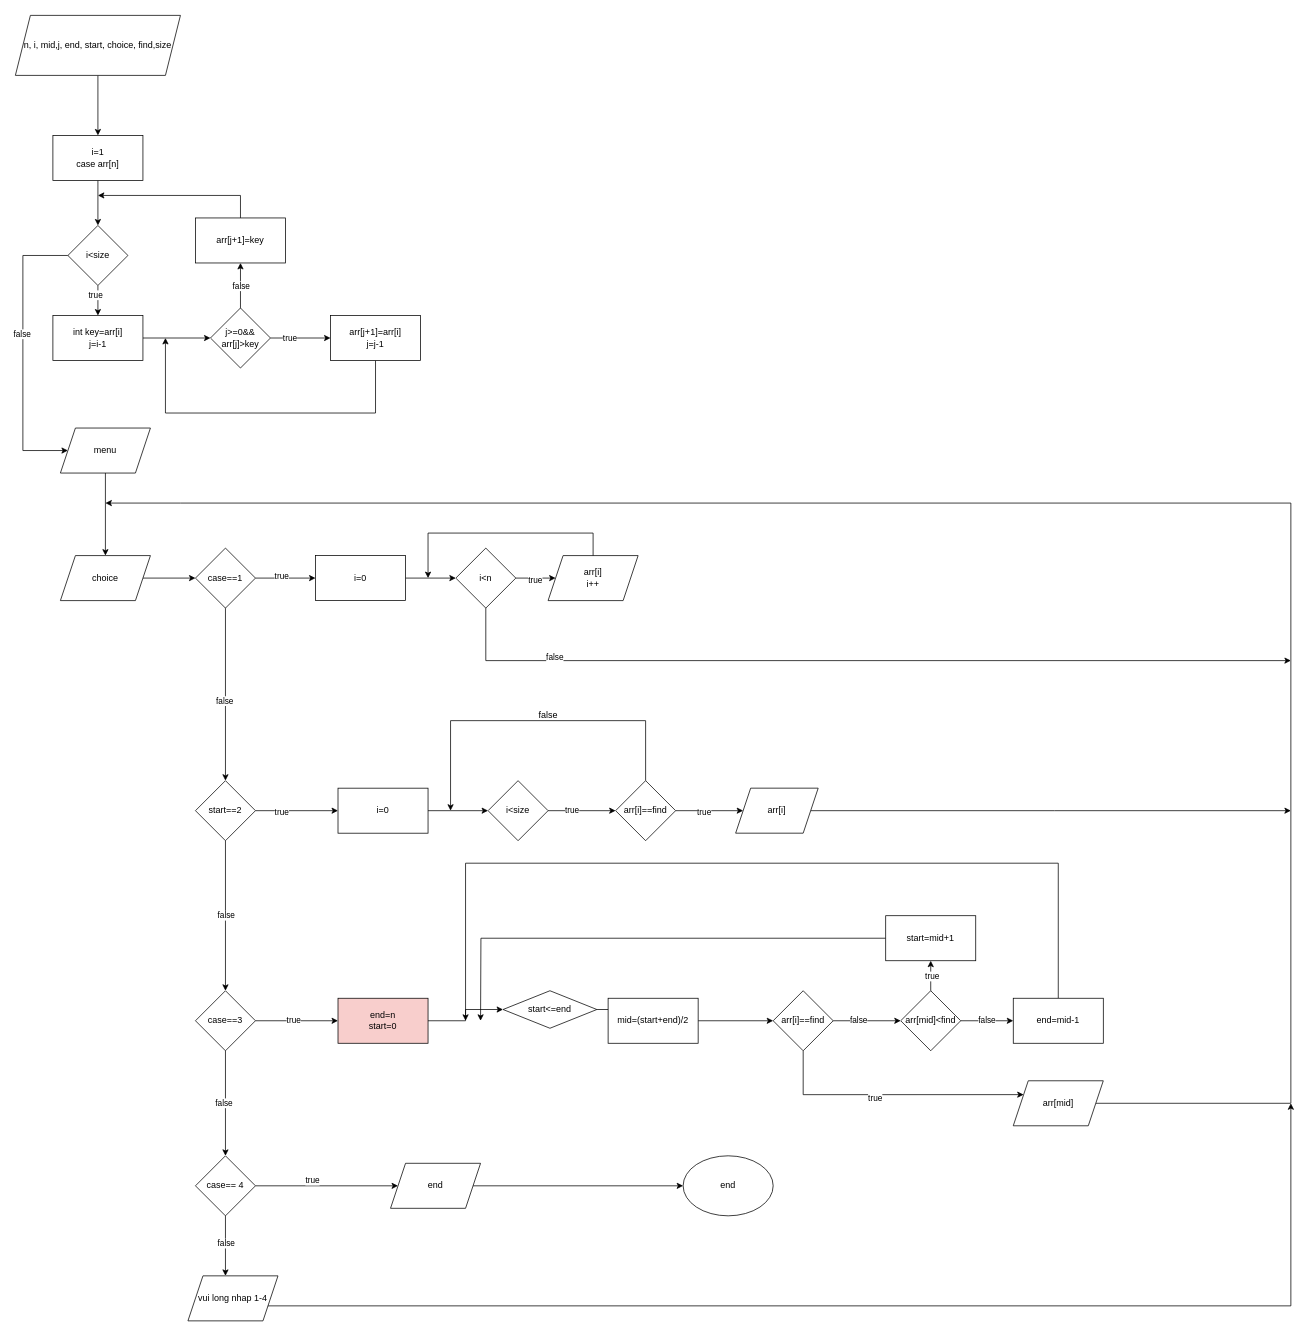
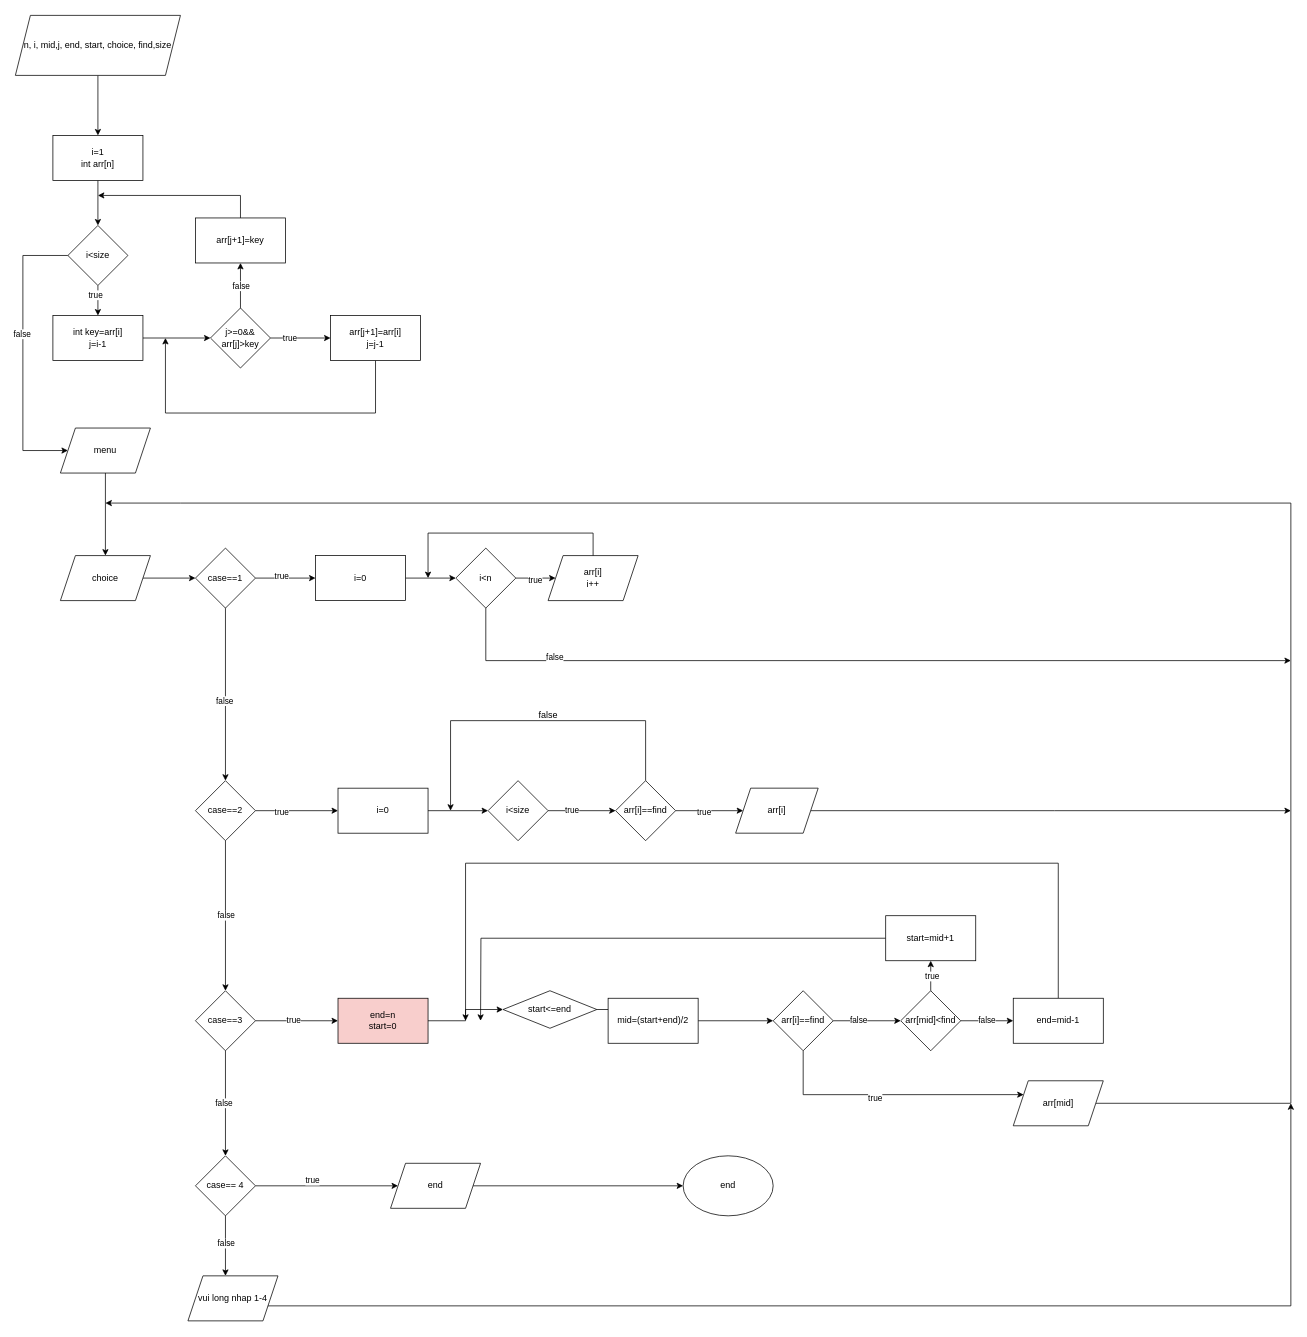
node "i=1 case arr[n]": label "i=1 case arr[n]" -> "i=1 int arr[n]"
node "start==2": label "start==2" -> "case==2"
